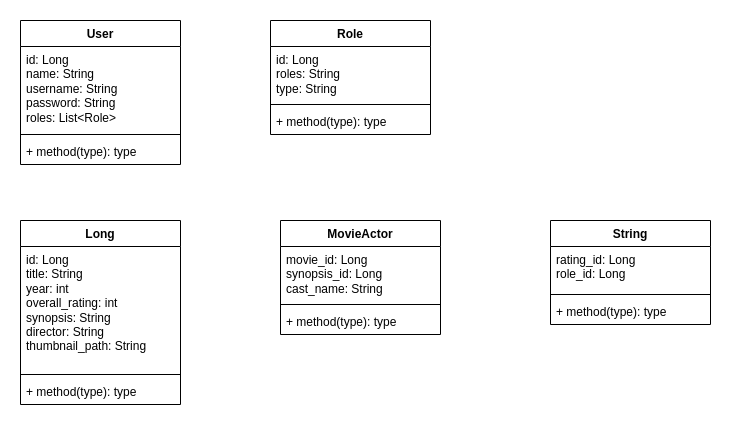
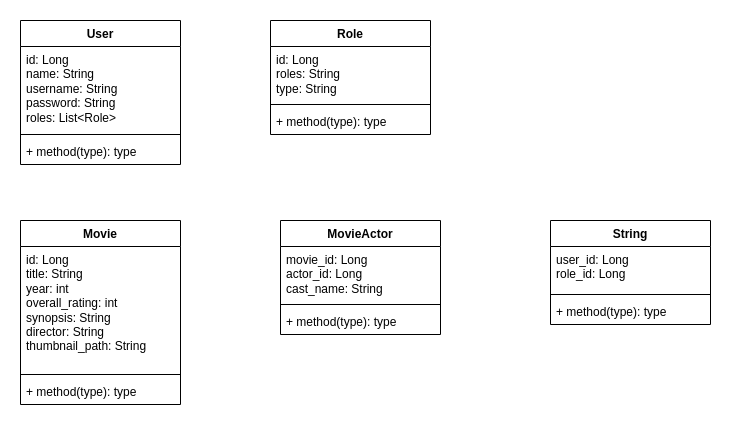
node "Long": label "Long" -> "Movie"
node "rating_id: Long role_id: Long": label "rating_id: Long role_id: Long" -> "user_id: Long role_id: Long"
node "movie_id: Long synopsis_id: Long cast_name: String": label "movie_id: Long synopsis_id: Long cast_name: String" -> "movie_id: Long actor_id: Long cast_name: String"
